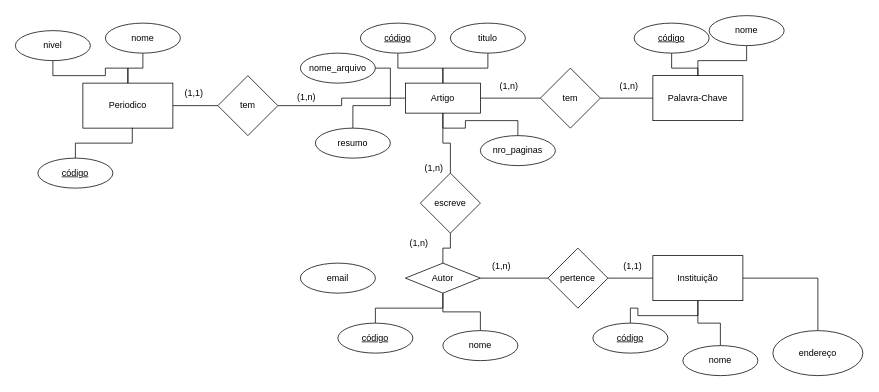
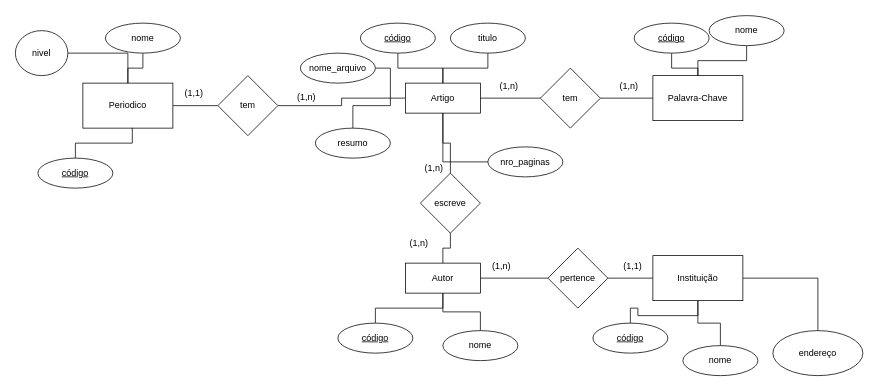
node "nivel": size 75x30 -> 53x45
node "nro_paginas": moved (518, 150) -> (525, 162)
node "email": removed
node "Autor": shape diamond -> rectangle
